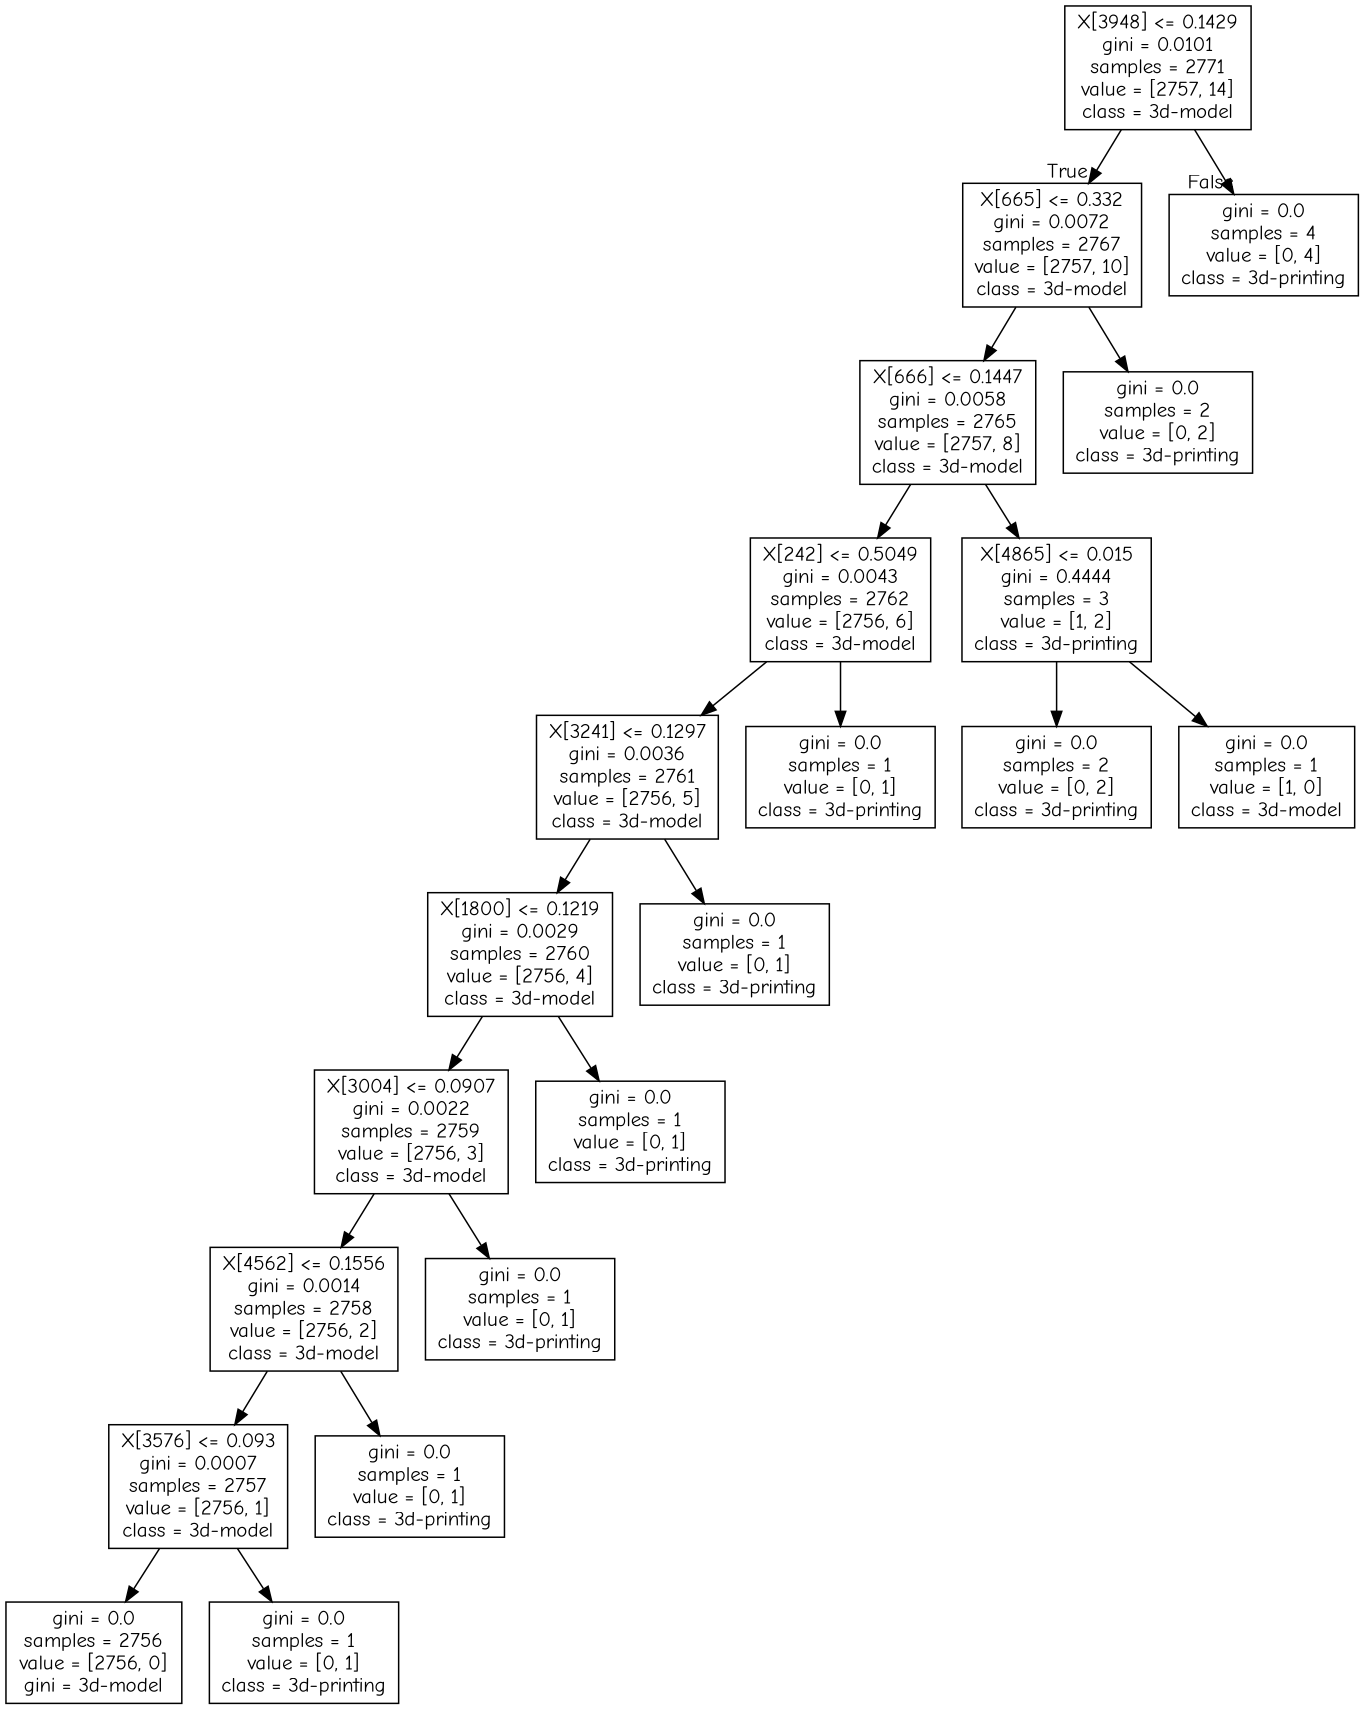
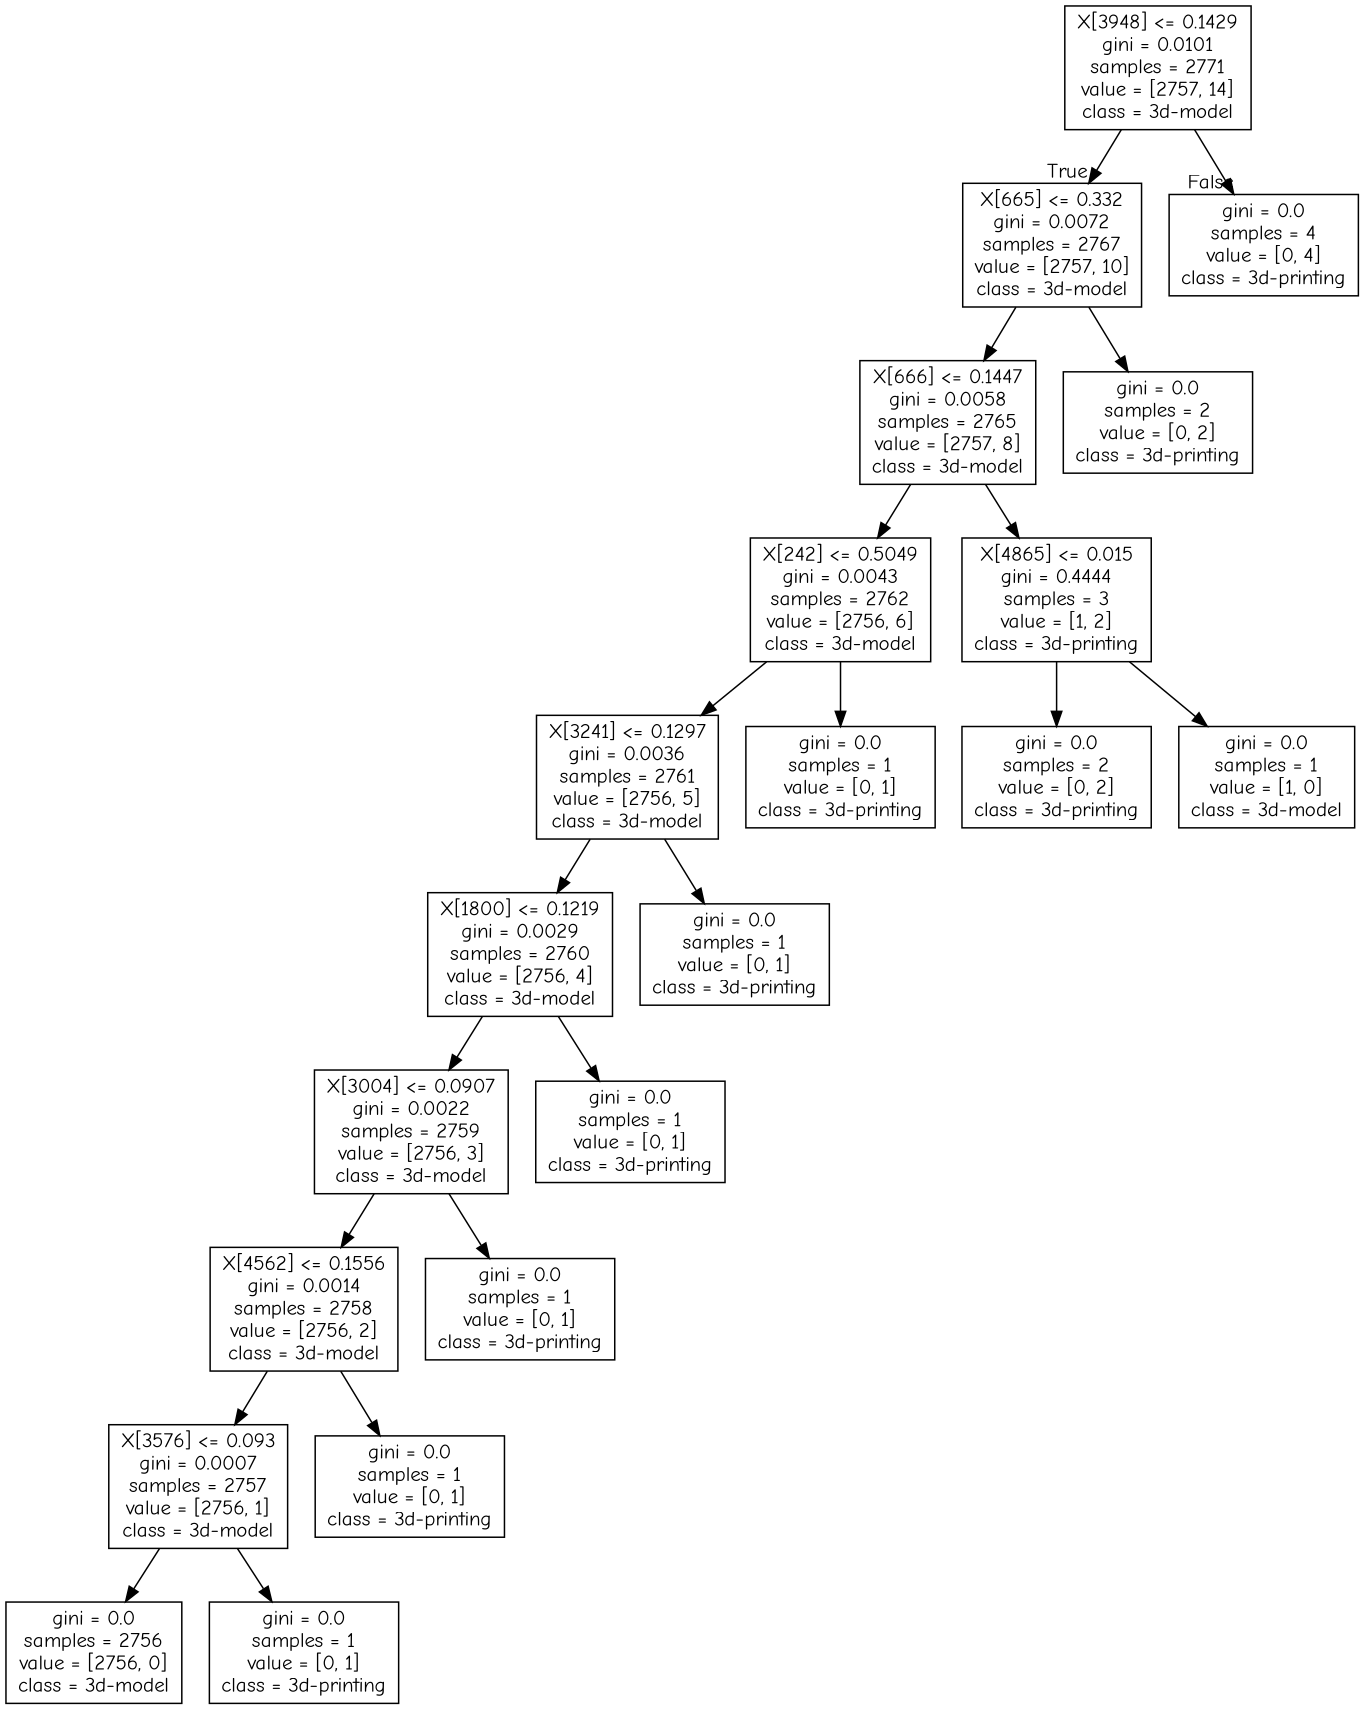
node "gini = 0.0 samples = 2756 value = [2756, 0] gini = 3d-model": label "gini = 0.0 samples = 2756 value = [2756, 0] gini = 3d-model" -> "gini = 0.0 samples = 2756 value = [2756, 0] class = 3d-model"
